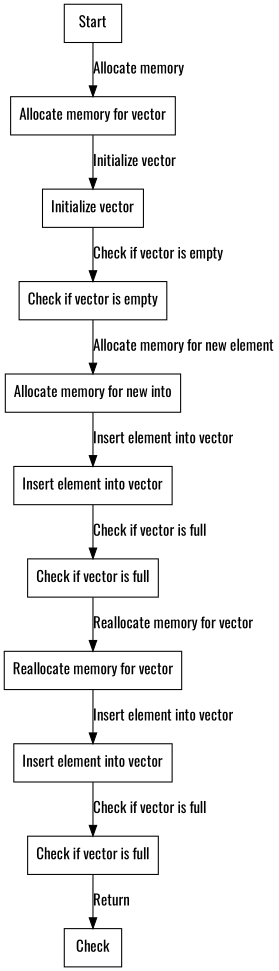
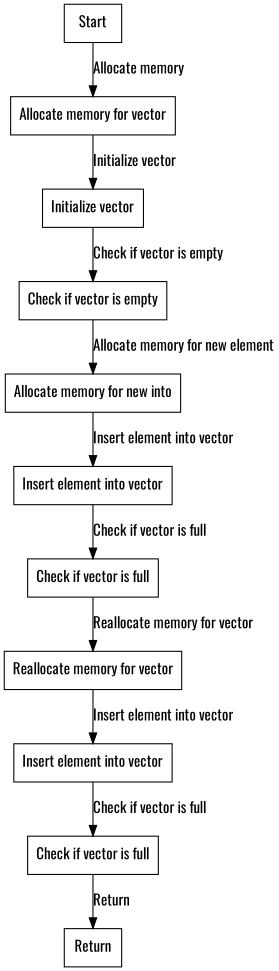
node "Check": label "Check" -> "Return"
